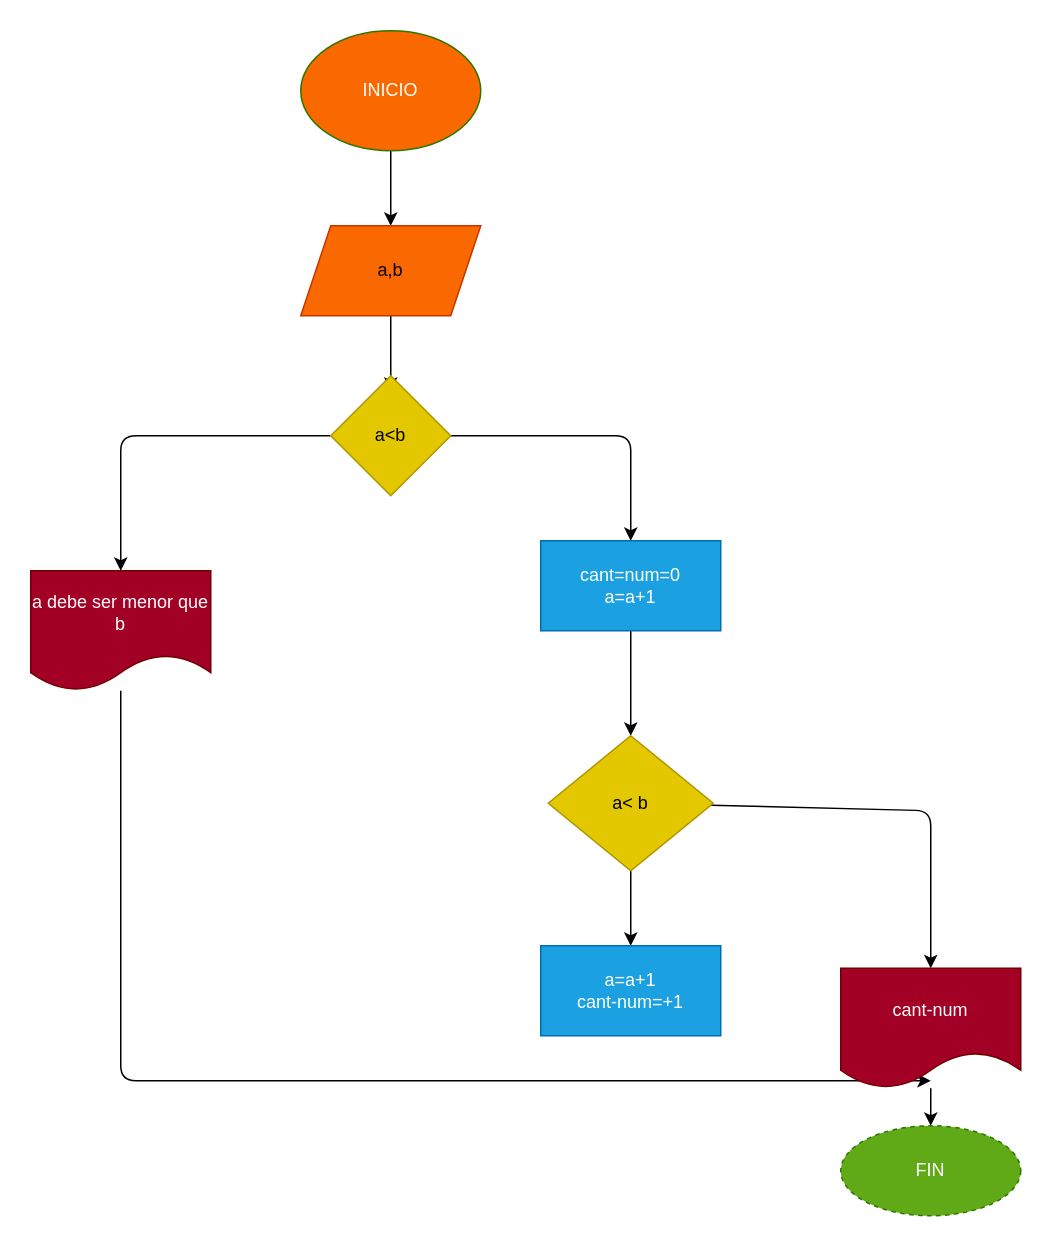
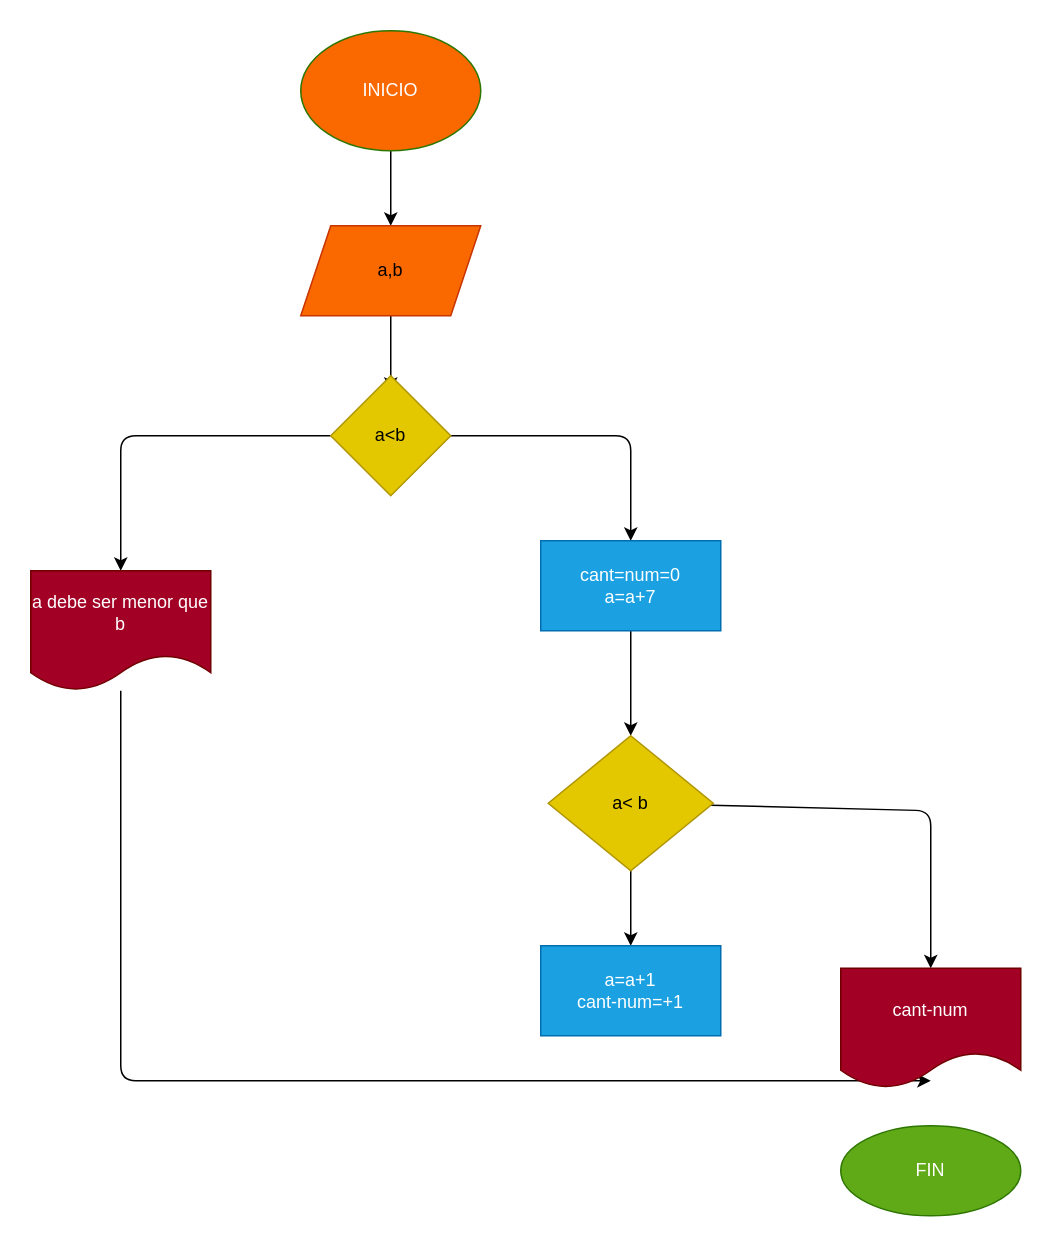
node "cant=num=0 a=a+1": label "cant=num=0 a=a+1" -> "cant=num=0 a=a+7"
edge "cant-num" -> "FIN": removed
node "FIN": style dashed -> solid
